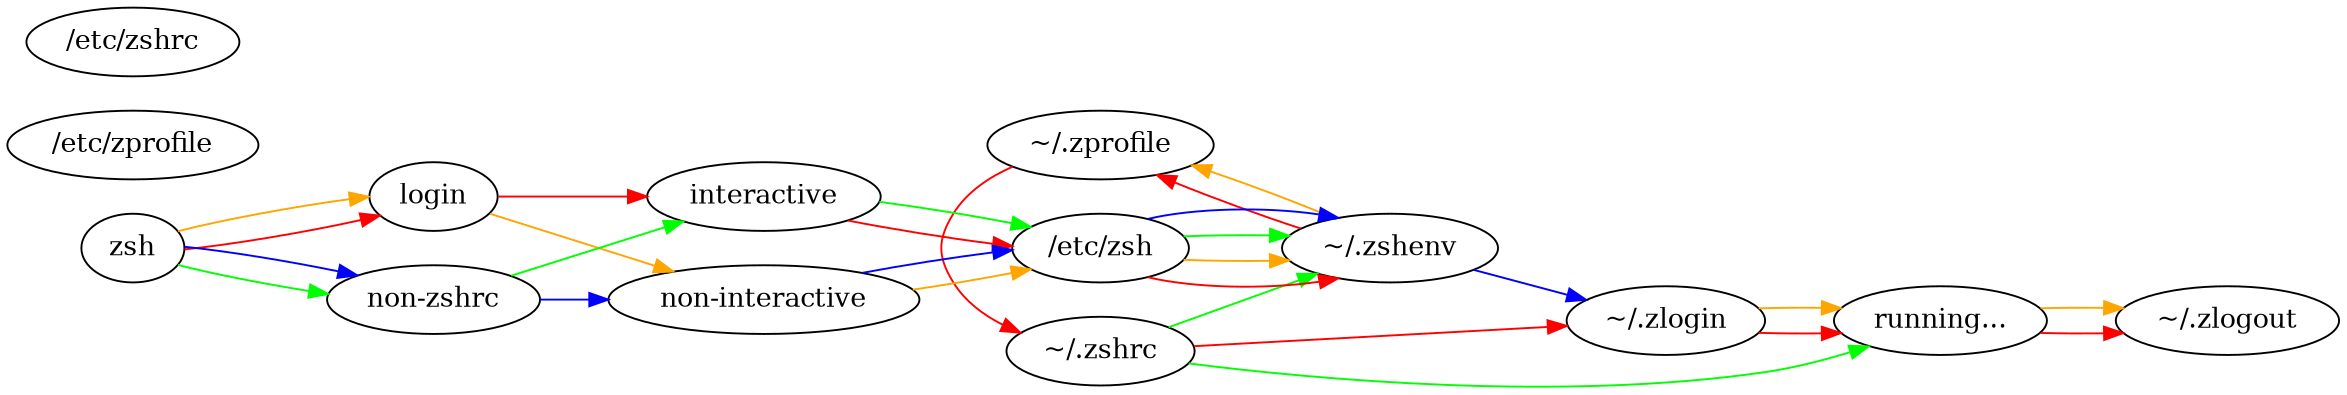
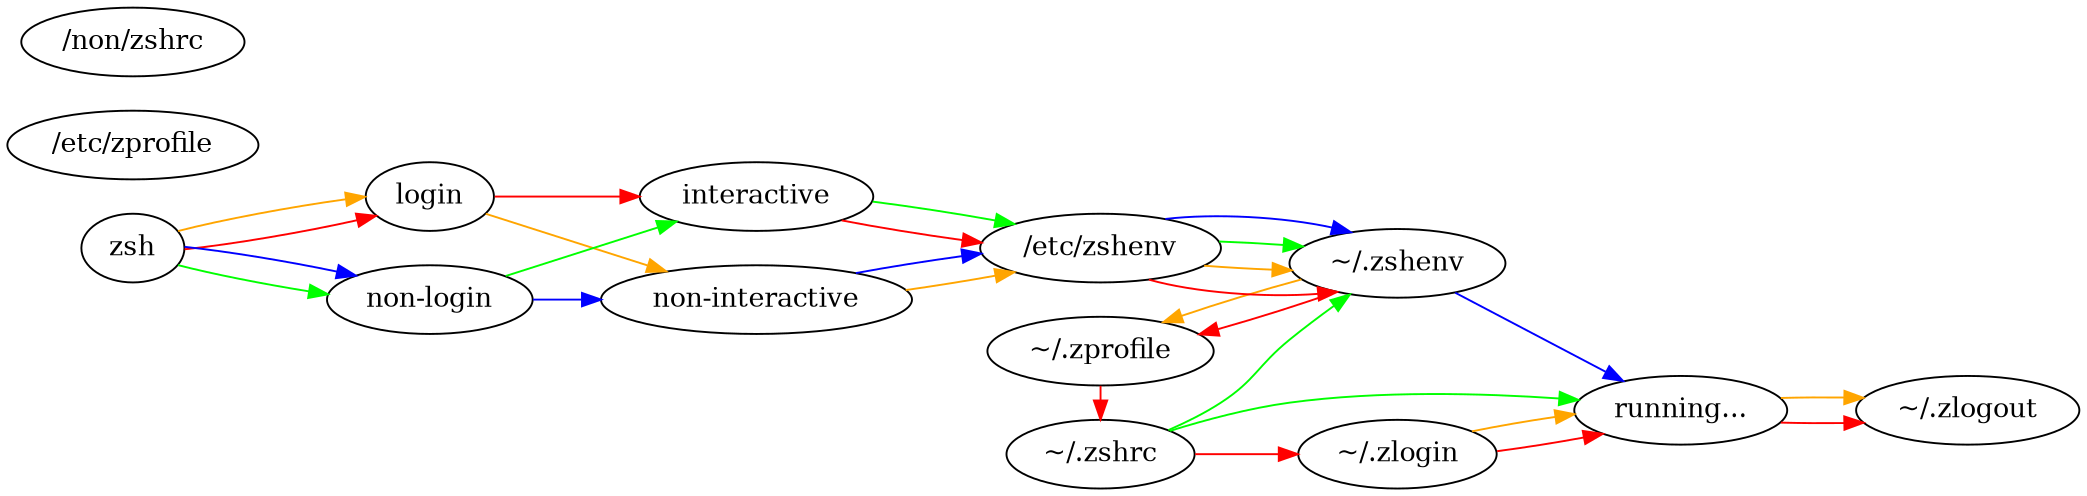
node "/etc/zshrc": label "/etc/zshrc" -> "/non/zshrc"
node "/etc/zsh": label "/etc/zsh" -> "/etc/zshenv"
edge "~/.zshenv" -> "~/.zlogin": now "~/.zshenv" -> "running..."
node "non-zshrc": label "non-zshrc" -> "non-login"
